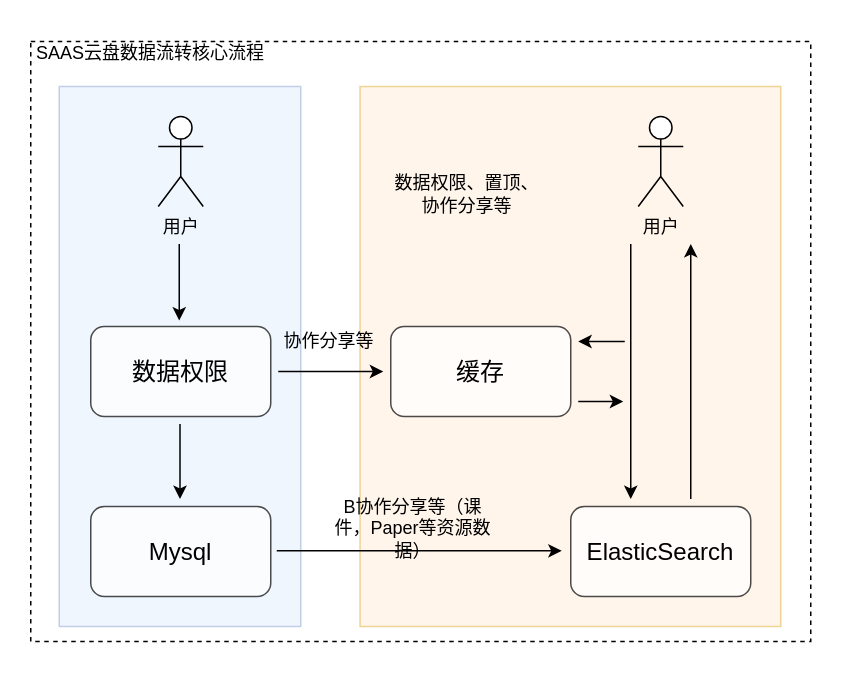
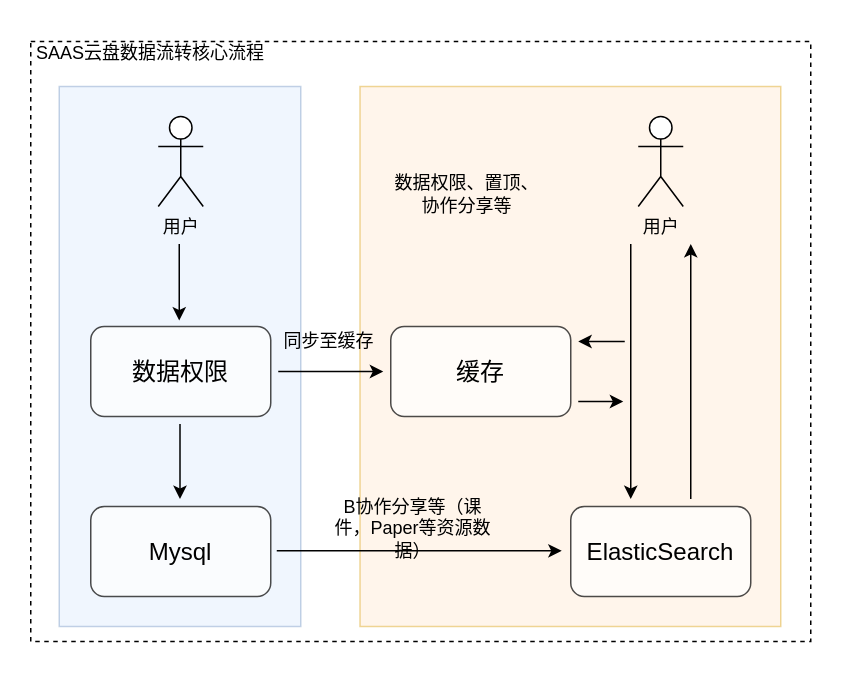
node "协作分享等": label "协作分享等" -> "同步至缓存"
